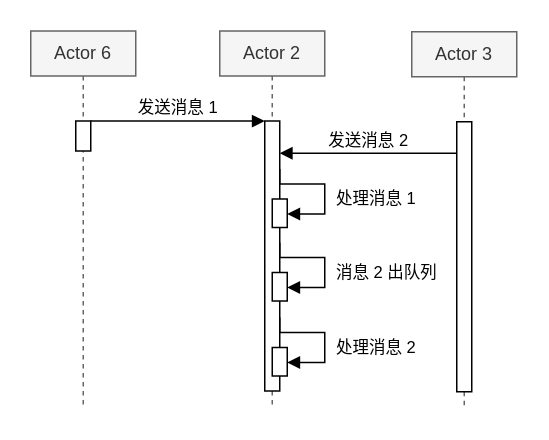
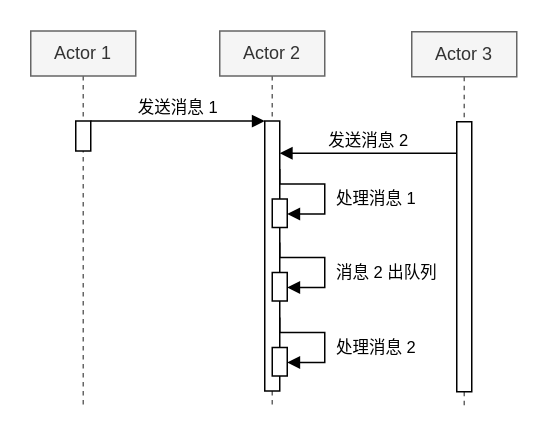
node "Actor 6": label "Actor 6" -> "Actor 1"
